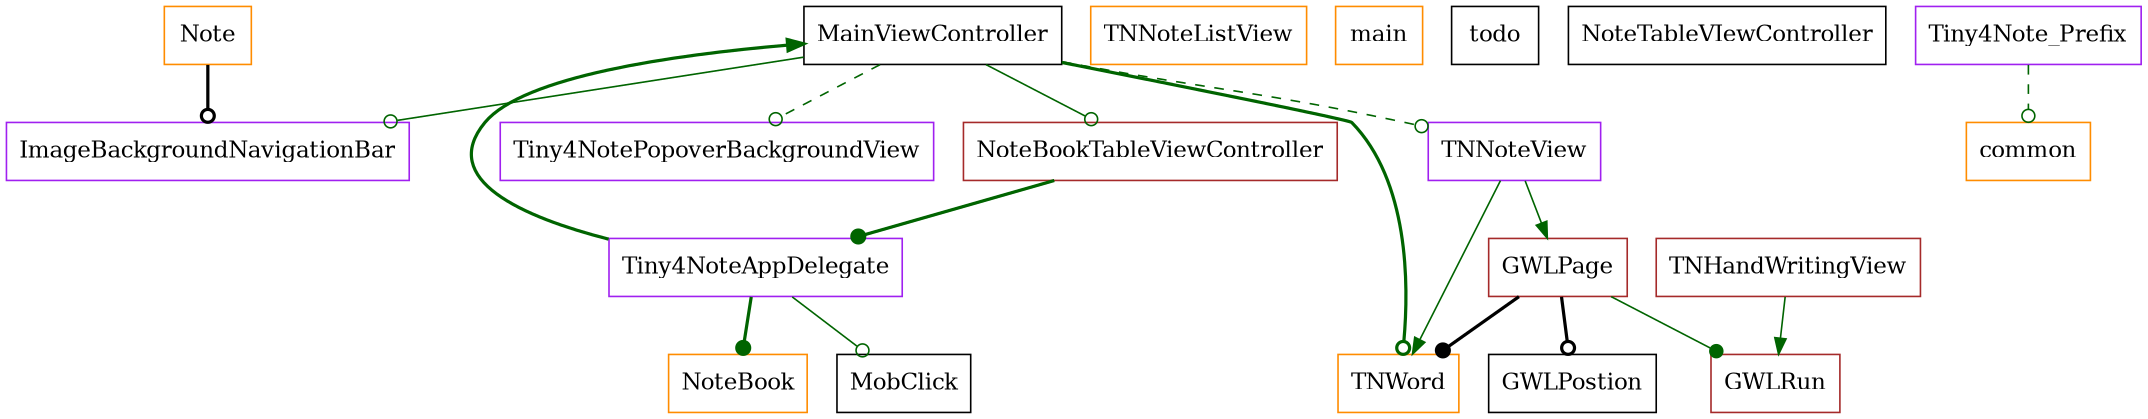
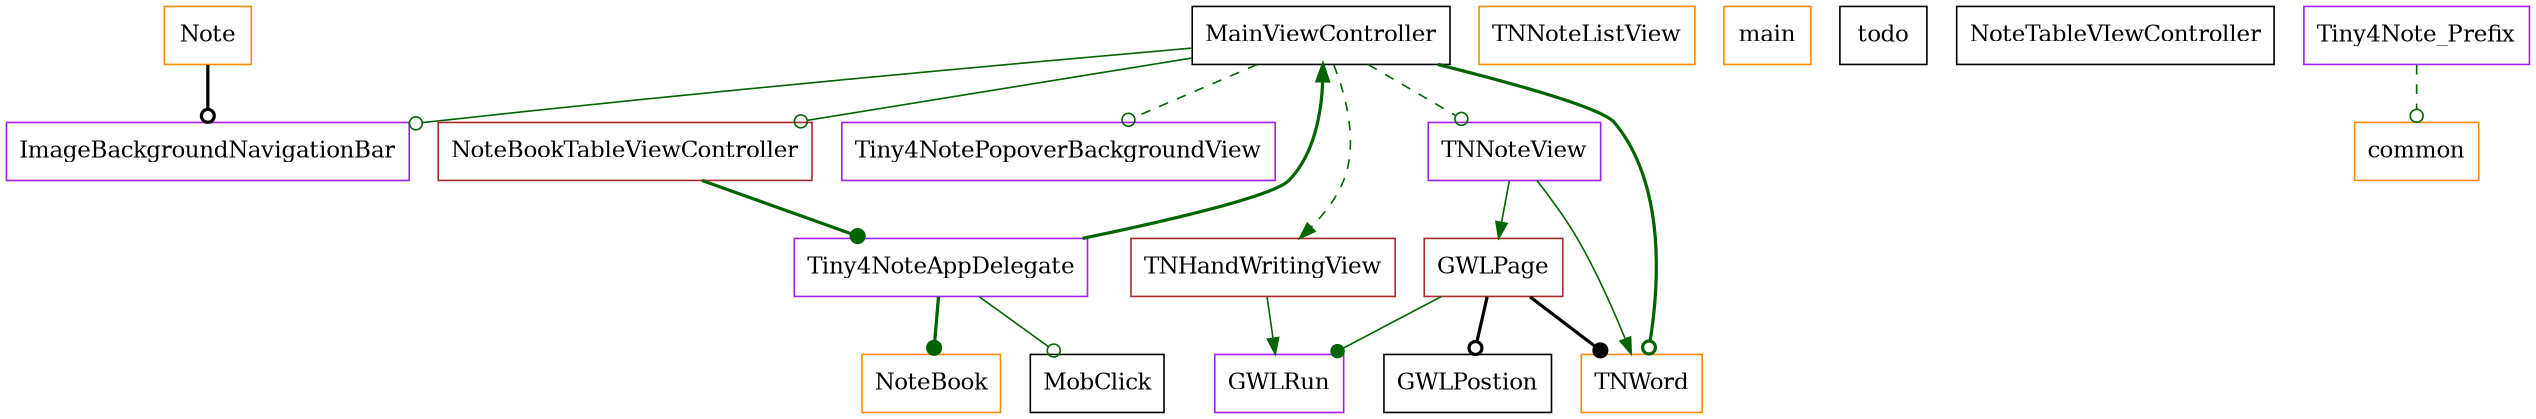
edge "MainViewController" -> "TNHandWritingView": added
node "GWLRun": color brown -> purple
